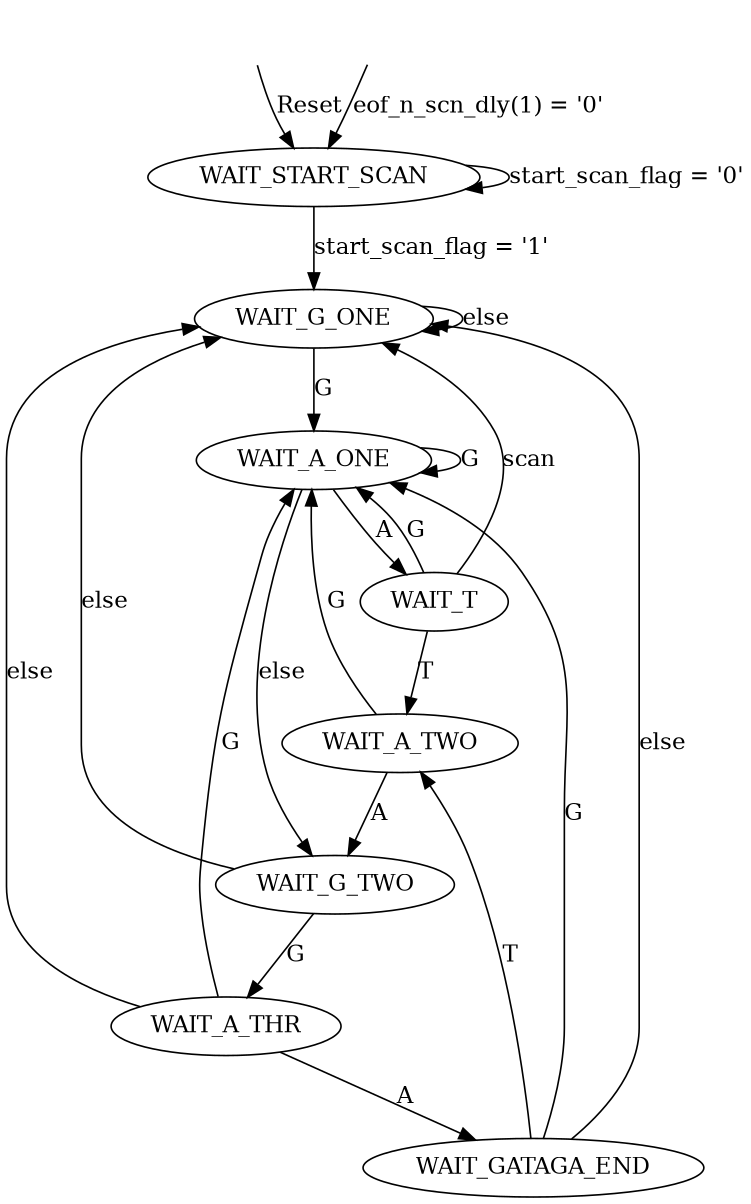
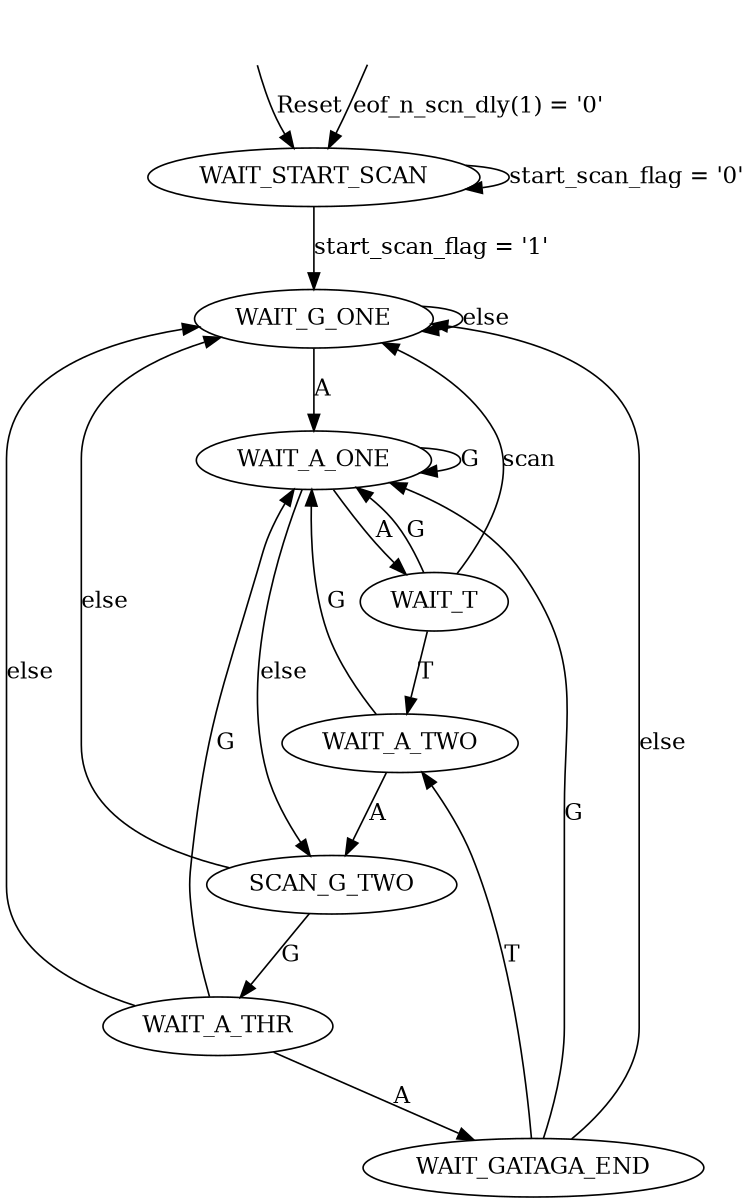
edge "WAIT_G_ONE" -> "WAIT_A_ONE": label "G" -> "A"
node "WAIT_G_TWO": label "WAIT_G_TWO" -> "SCAN_G_TWO"
